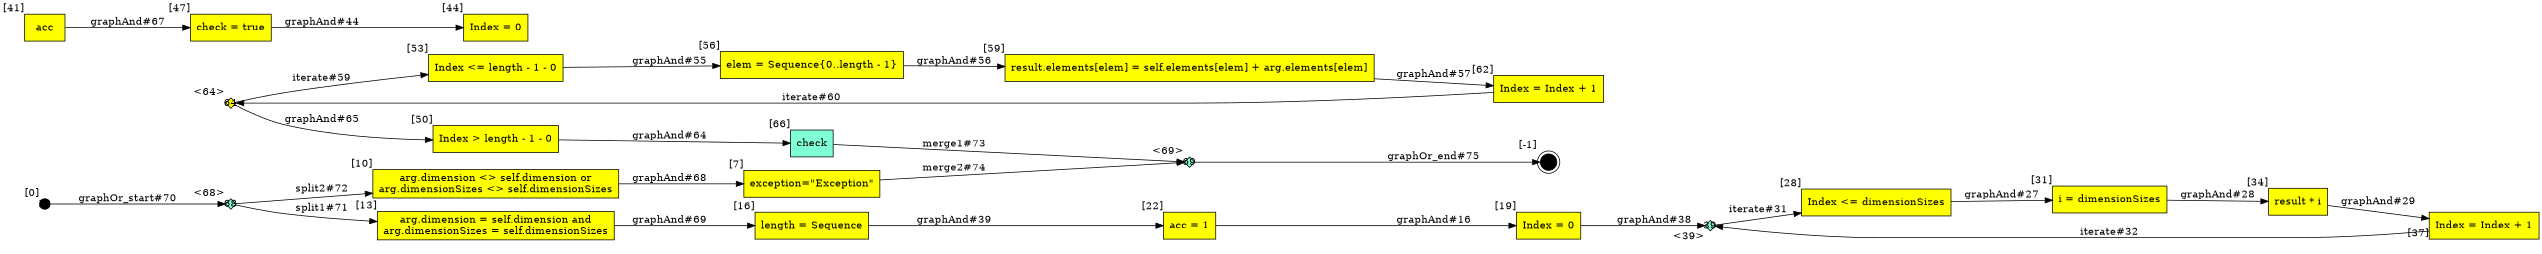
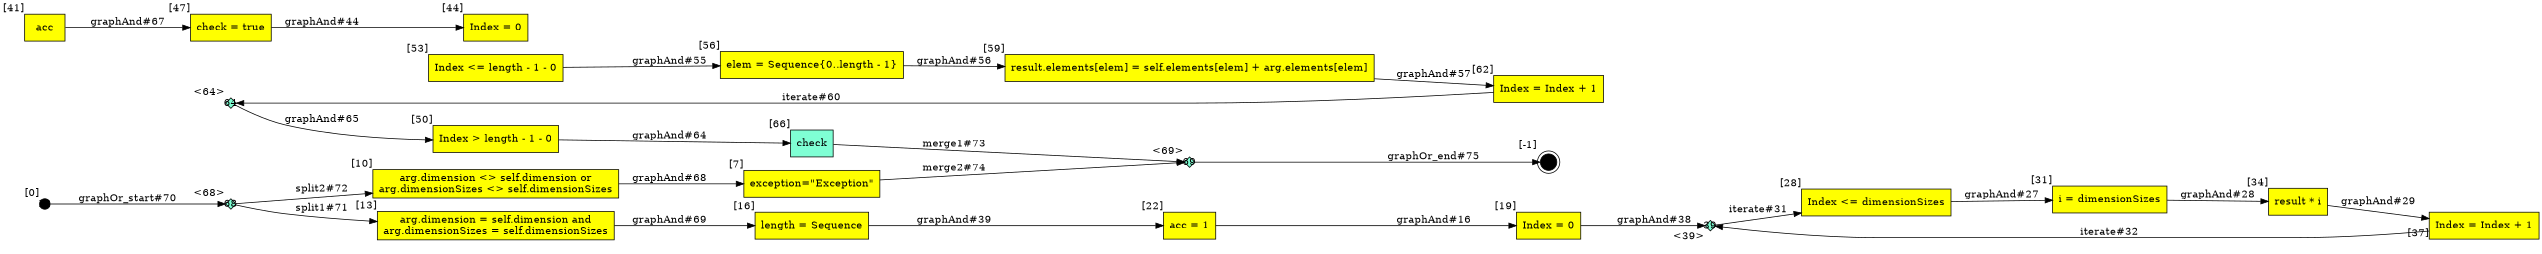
edge "64 <64>" -> "Index <= length - 1 - 0 [53]": removed, label "iterate#59"
node "64 <64>": fillcolor yellow -> aquamarine
